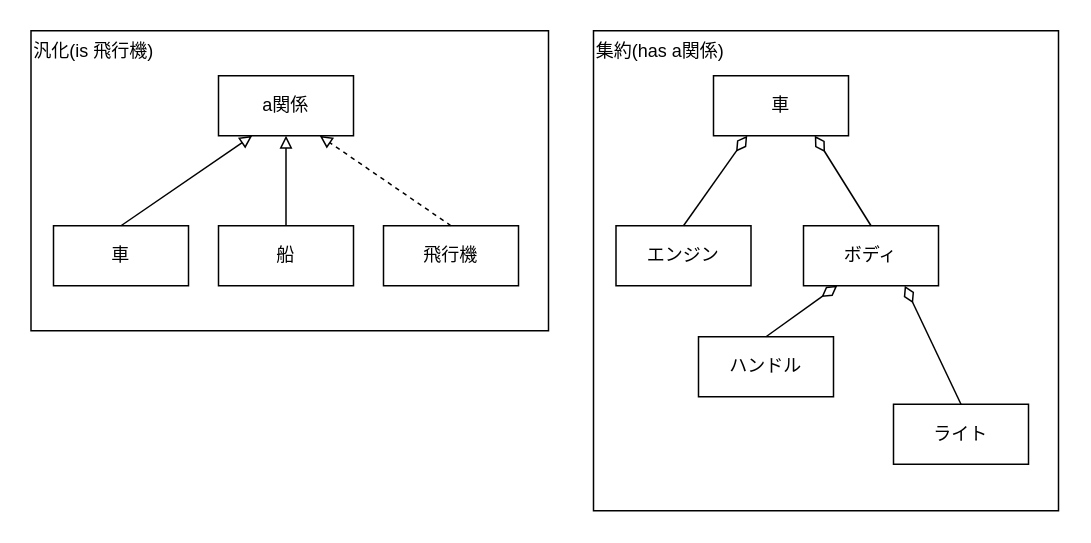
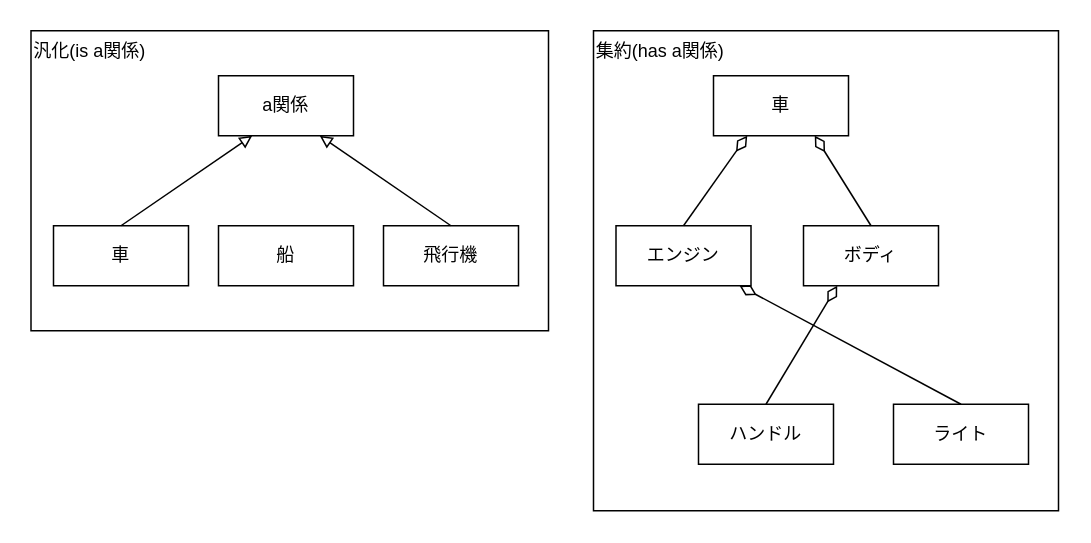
node "汎化(is 飛行機)": label "汎化(is 飛行機)" -> "汎化(is a関係)"
edge "飛行機" -> "a関係": style dashed -> solid
edge "船" -> "a関係": removed
edge "ライト" -> "ボディ": now "ライト" -> "エンジン"
node "ハンドル": moved (766, 367) -> (766, 434)
